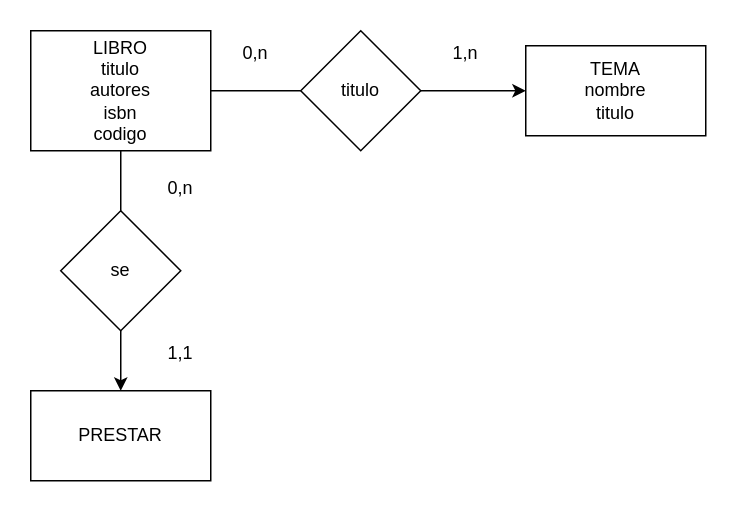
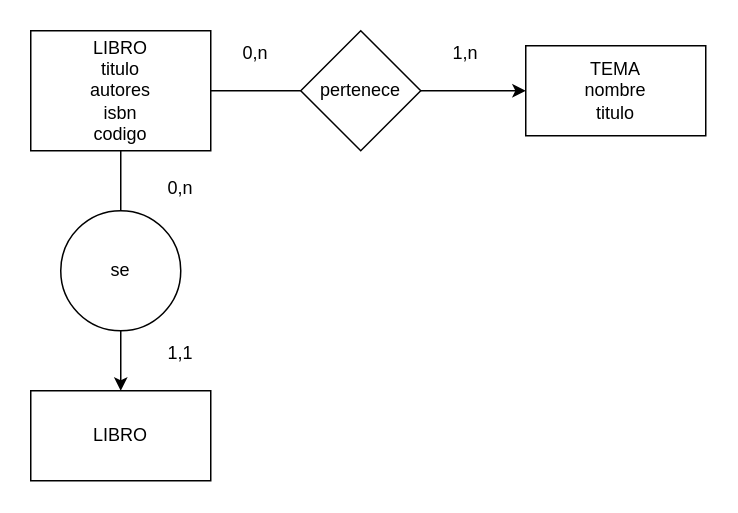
node "titulo": label "titulo" -> "pertenece"
node "se": shape diamond -> ellipse
node "PRESTAR": label "PRESTAR" -> "LIBRO"
